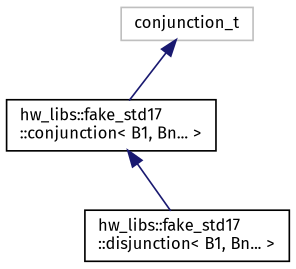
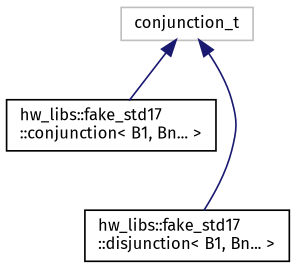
edge "hw_libs::fake_std17 ::disjunction< B1, Bn... >" -> "hw_libs::fake_std17 ::conjunction< B1, Bn... >": now "hw_libs::fake_std17 ::disjunction< B1, Bn... >" -> "conjunction_t"
